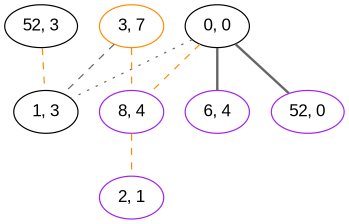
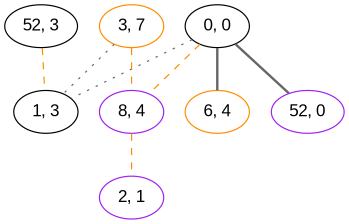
edge "3, 7" -- "1, 3": style dashed -> dotted
node "6, 4": color purple -> darkorange
